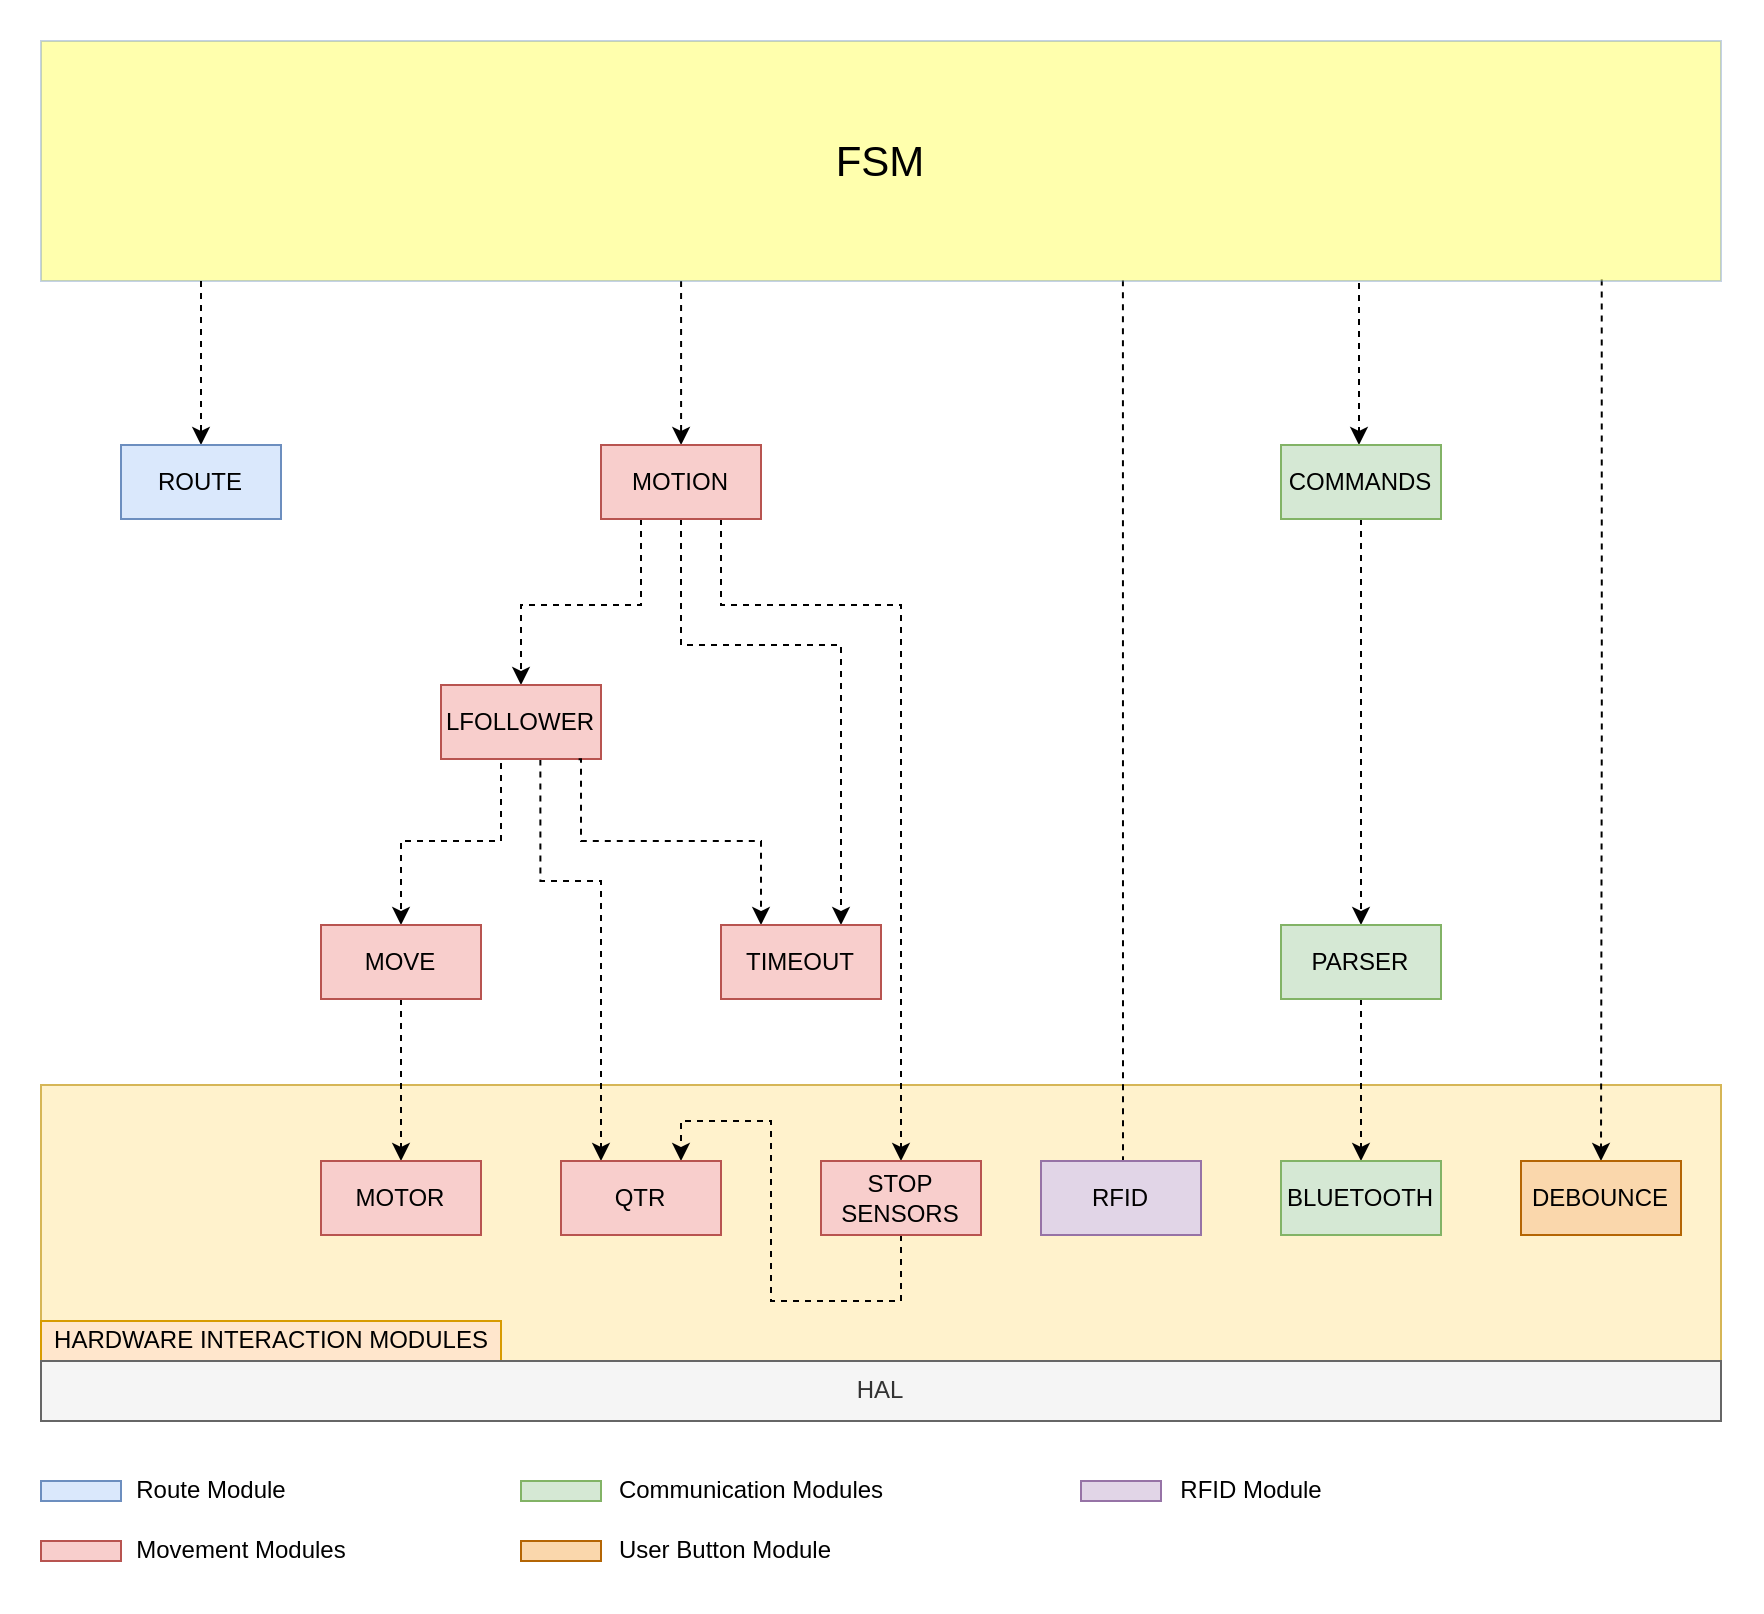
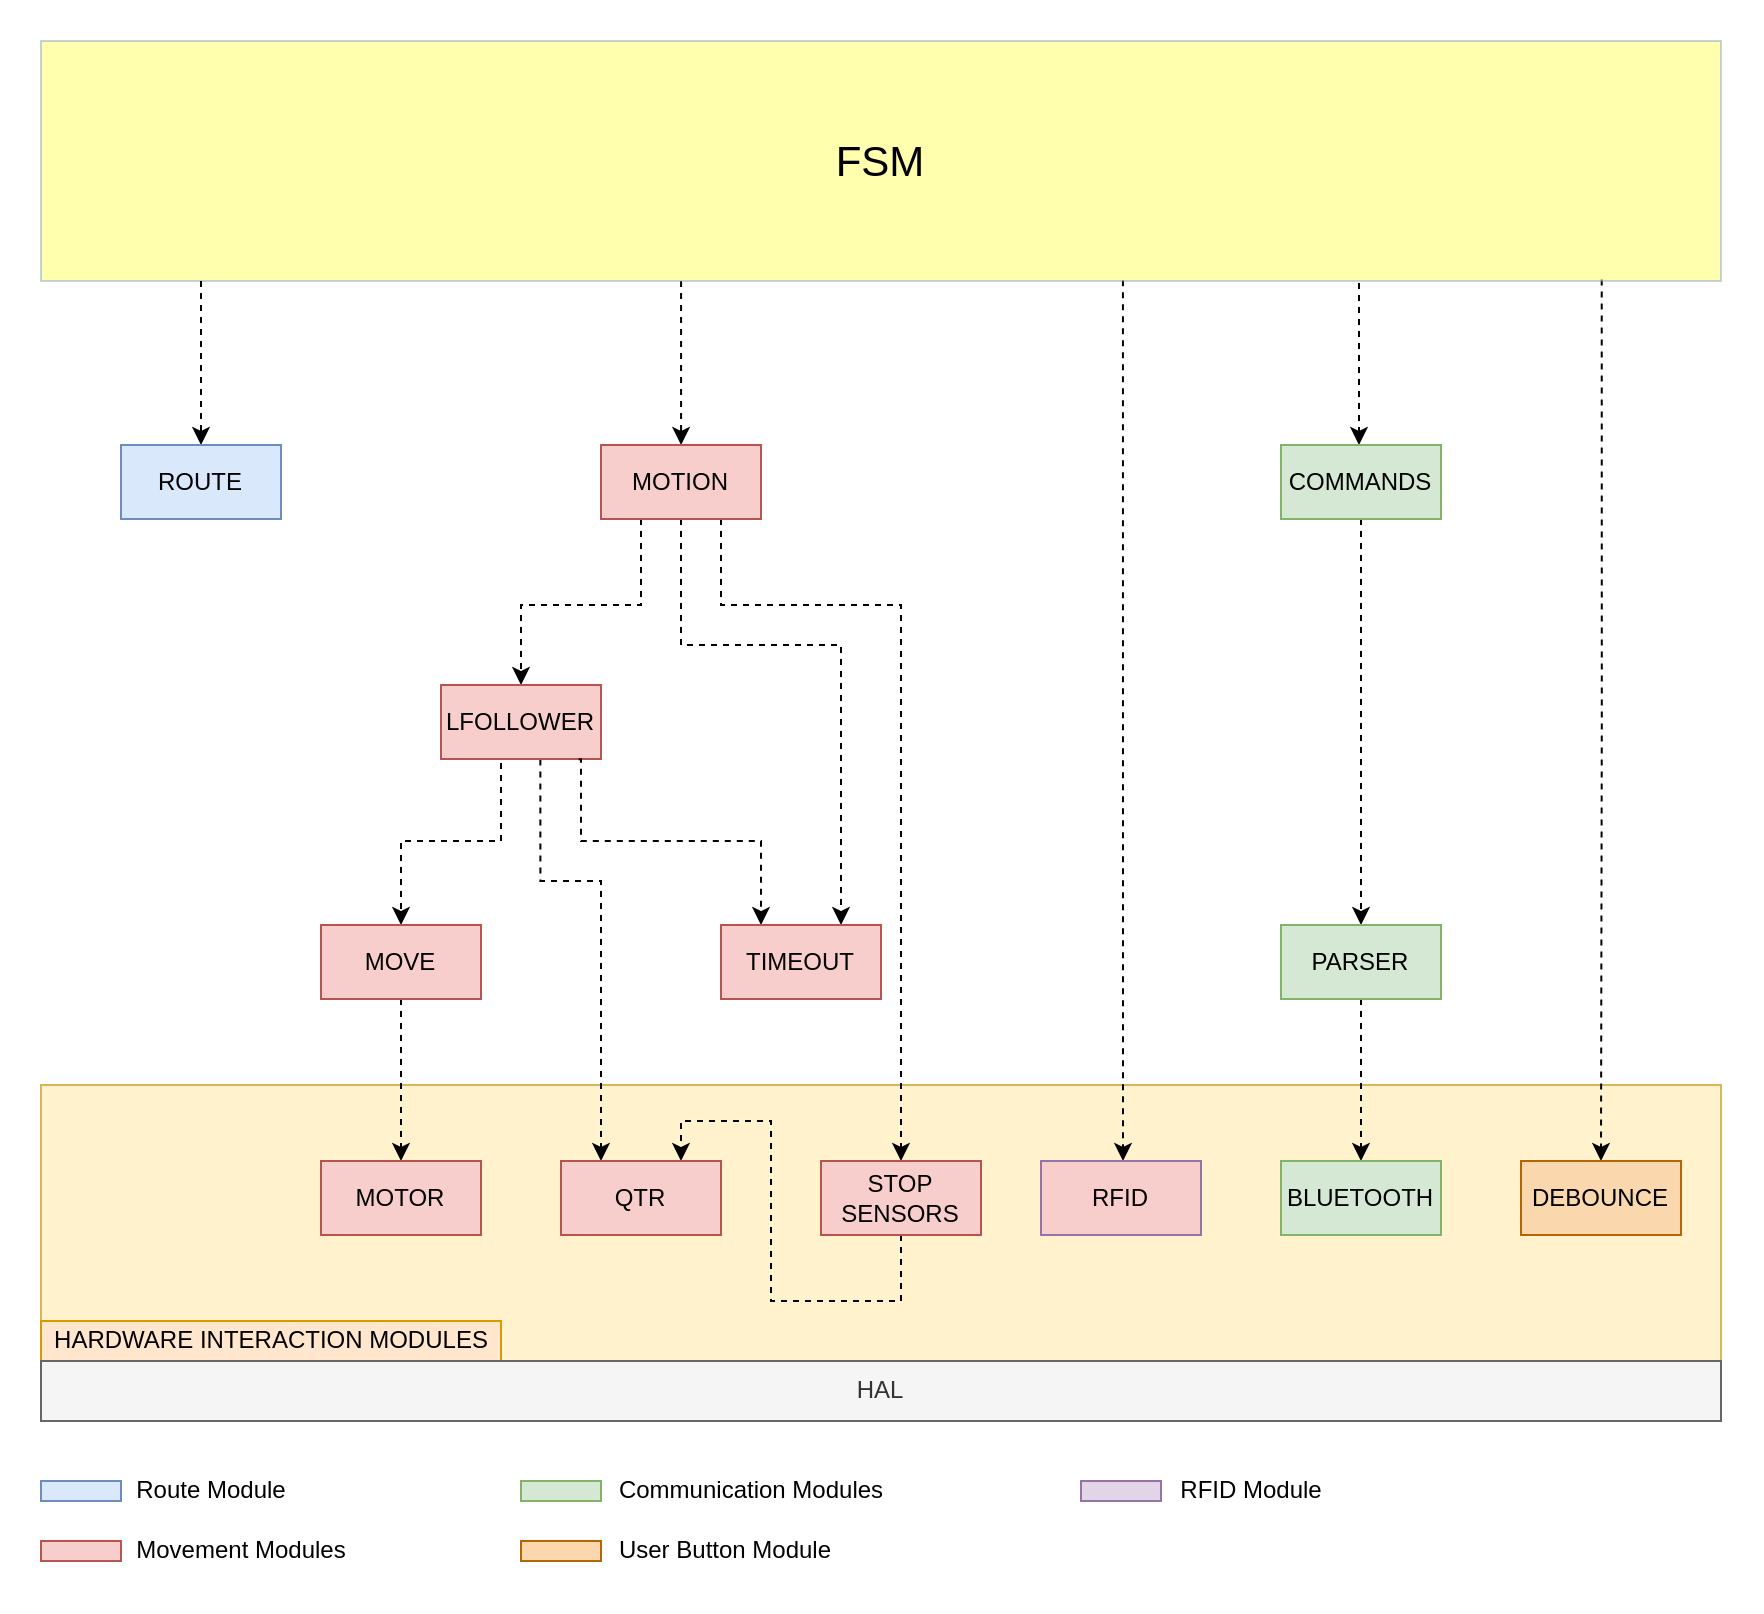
edge "FSM" -- "RFID": arrowhead none -> classic
node "RFID": fillcolor #e1d5e7 -> #f8cecc
